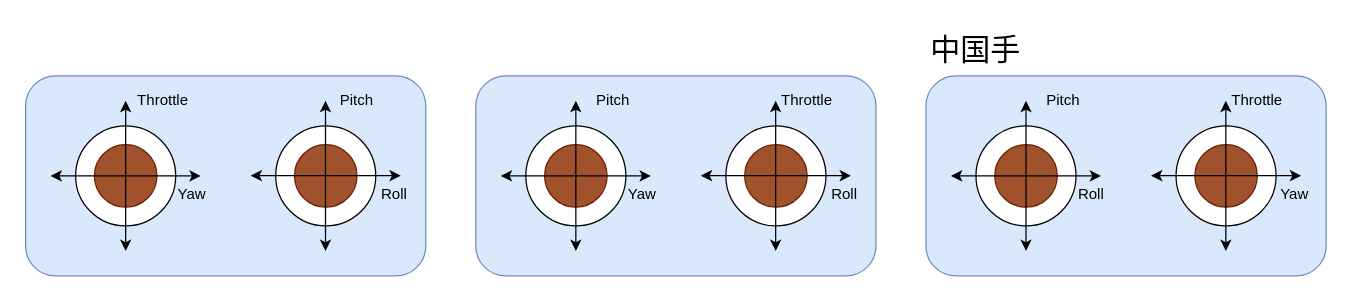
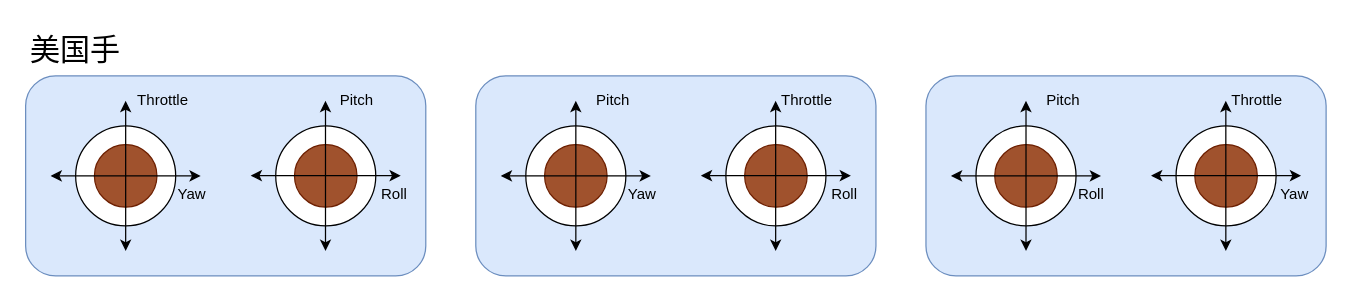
node "美国手": added
node "中国手": removed
